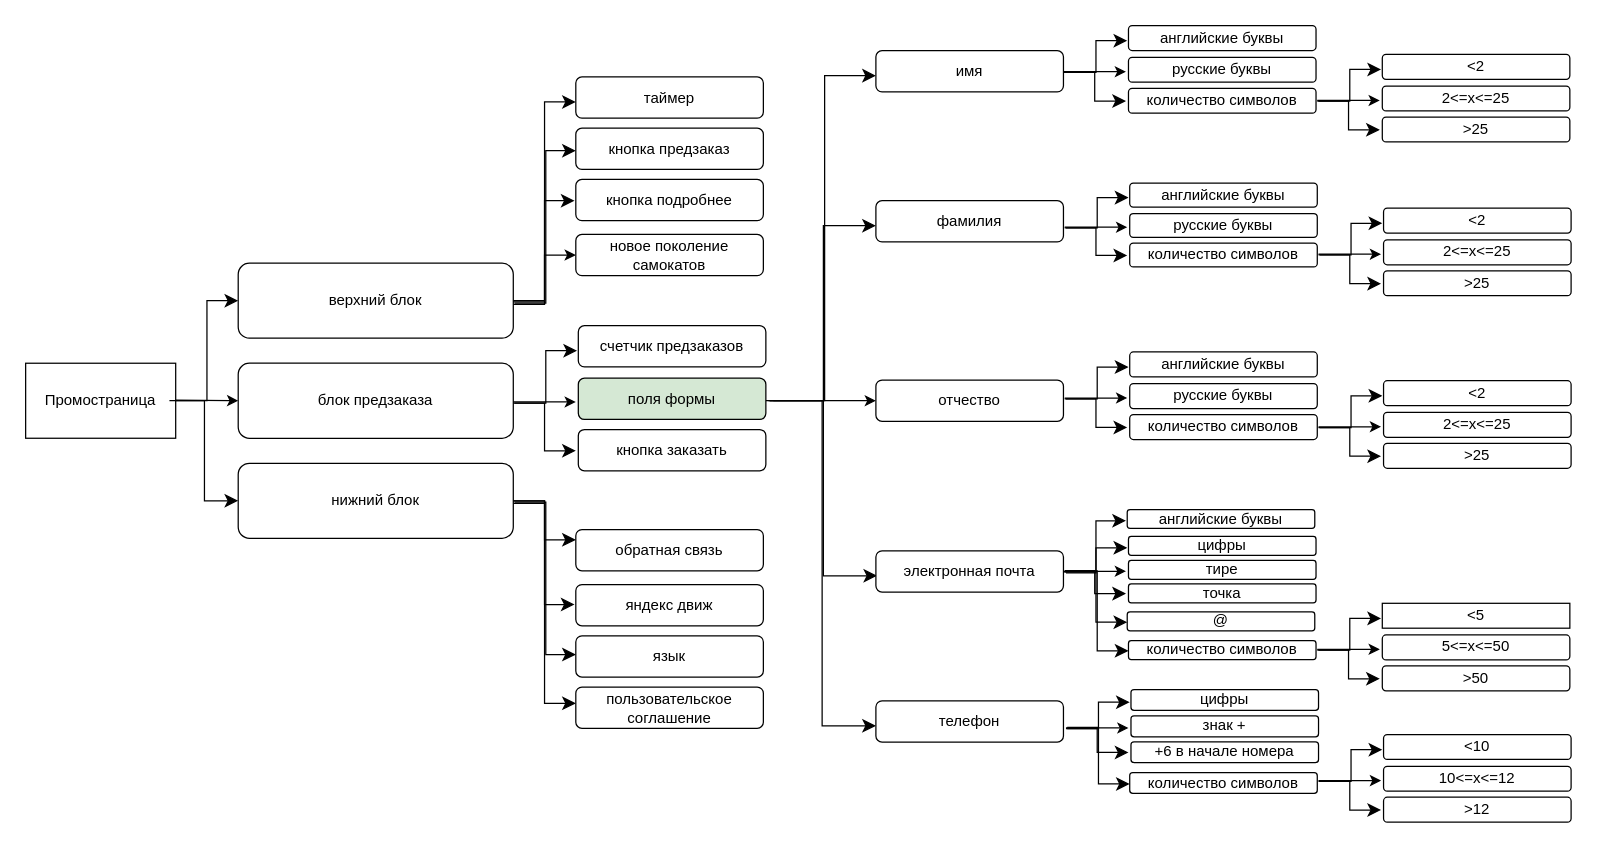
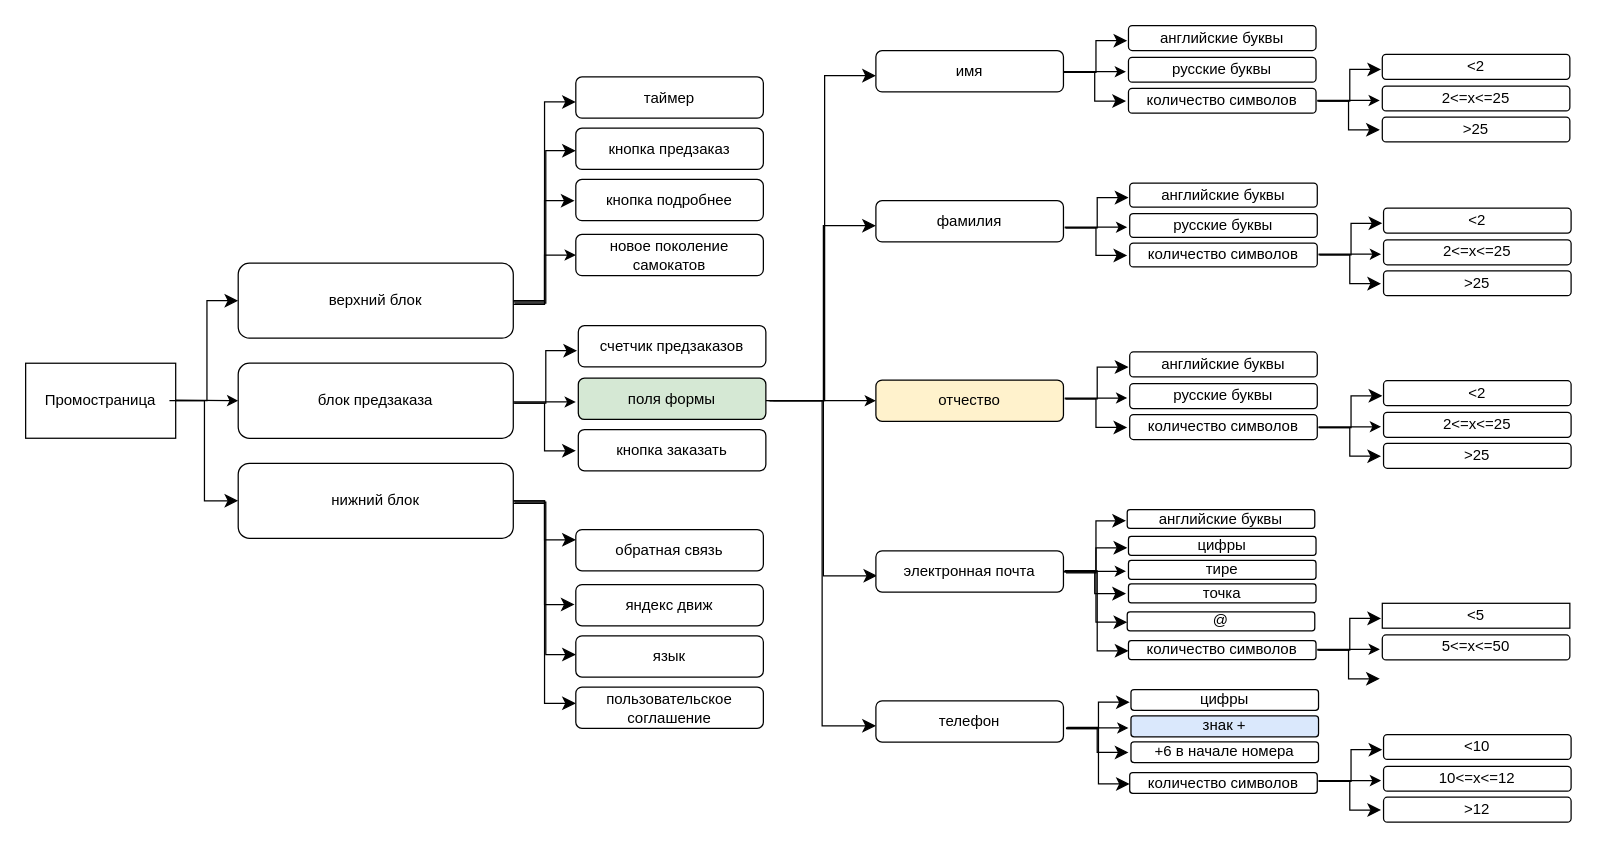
node "отчество": fillcolor #ffffff -> #fff2cc
node ">50": removed
node "знак +": fillcolor #ffffff -> #dae8fc
